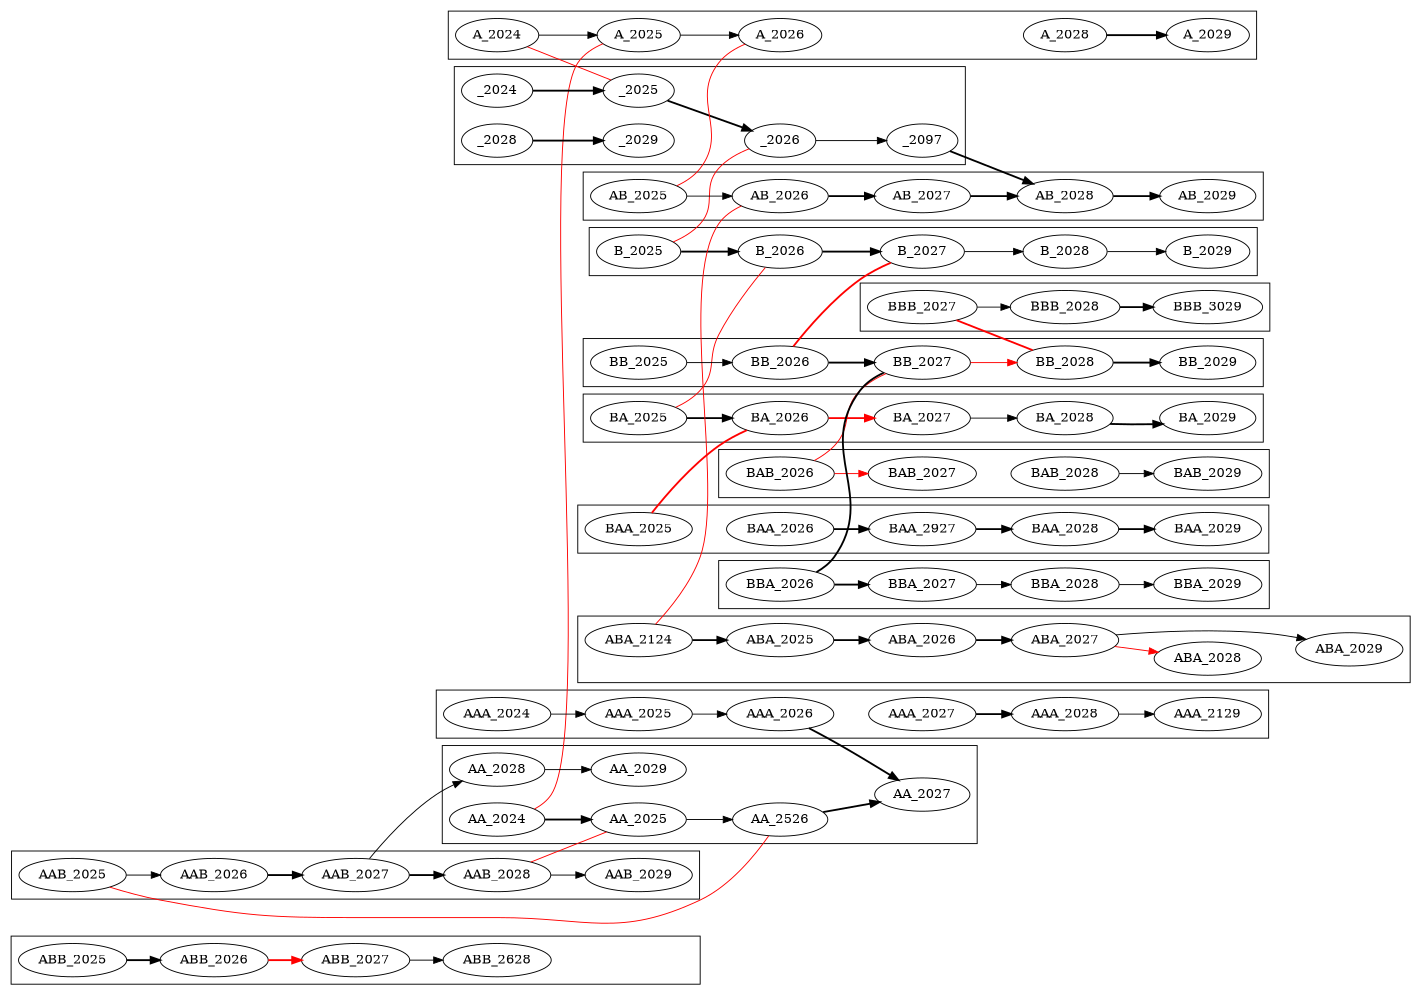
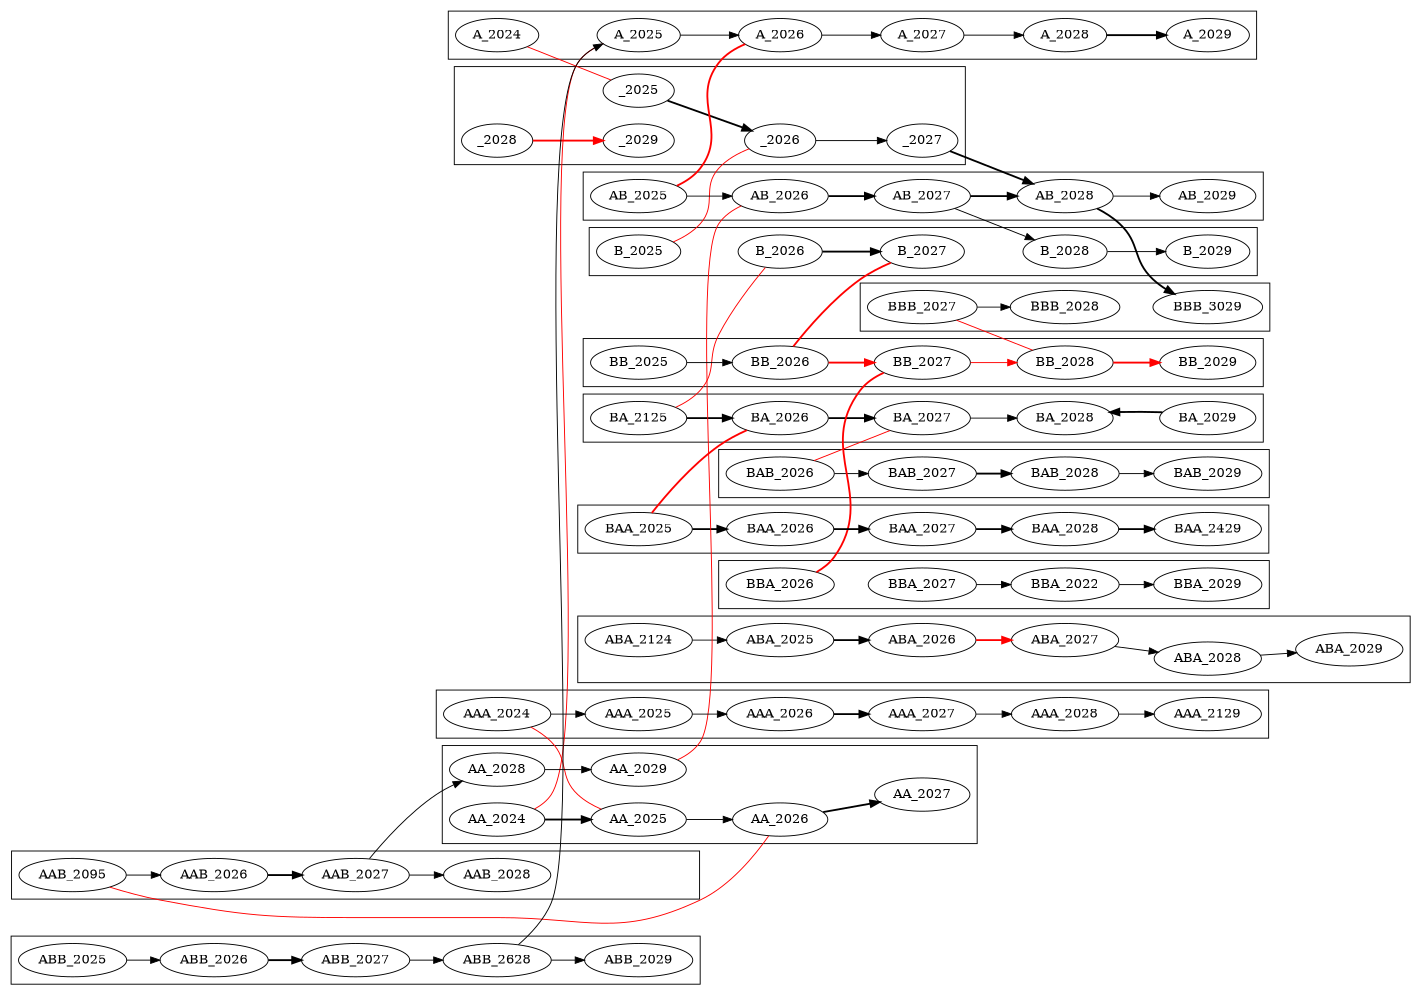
edge "A_2024" -> "A_2025": now "ABB_2628" -> "A_2025"
node "A_2027": added
node "_2024": removed
edge "A_2026" -- "AB_2025": style solid -> bold
edge "_2028" -> "_2029": color black -> red
node "_2097": label "_2097" -> "_2027"
edge "AB_2028" -> "AB_2029": style bold -> solid
edge "B_2025" -> "B_2026": removed
edge "B_2027" -> "B_2028": now "AB_2027" -> "B_2028"
edge "BBB_2028" -> "BBB_3029": now "AB_2028" -> "BBB_3029"
edge "BBB_2027" -- "BB_2028": style bold -> solid
edge "BB_2026" -> "BB_2027": color black -> red
edge "BB_2028" -> "BB_2029": color black -> red
edge "BB_2027" -- "BAB_2026": now "BA_2027" -- "BAB_2026"
node "BA_2025": label "BA_2025" -> "BA_2125"
edge "BA_2026" -> "BA_2027": color red -> black
edge "BA_2028" -> "BA_2029": reversed
edge "AB_2026" -- "ABA_2124": now "AB_2026" -- "AA_2029"
edge "BB_2027" -- "BBA_2026": color black -> red
edge "BAB_2026" -> "BAB_2027": color red -> black
edge "BAB_2027" -> "BAB_2028": added
edge "BAA_2025" -> "BAA_2026": added
node "BAA_2927": label "BAA_2927" -> "BAA_2027"
node "BAA_2029": label "BAA_2029" -> "BAA_2429"
edge "BBA_2026" -> "BBA_2027": removed
node "BBA_2028": label "BBA_2028" -> "BBA_2022"
edge "ABA_2027" -> "ABA_2029": now "ABA_2028" -> "ABA_2029"
edge "ABA_2124" -> "ABA_2025": style bold -> solid
edge "ABA_2026" -> "ABA_2027": color black -> red
edge "ABA_2027" -> "ABA_2028": color red -> black
edge "AAA_2027" -> "AAA_2028": style bold -> solid
edge "AAA_2026" -> "AA_2027": now "AAA_2026" -> "AAA_2027"
node "AA_2526": label "AA_2526" -> "AA_2026"
edge "AA_2025" -- "AAB_2028": now "AA_2025" -- "AAA_2024"
node "AAB_2025": label "AAB_2025" -> "AAB_2095"
edge "AAB_2027" -> "AAB_2028": style bold -> solid
node "AAB_2029": removed
edge "ABB_2025" -> "ABB_2026": style bold -> solid
edge "ABB_2026" -> "ABB_2027": color red -> black
node "ABB_2029": added
